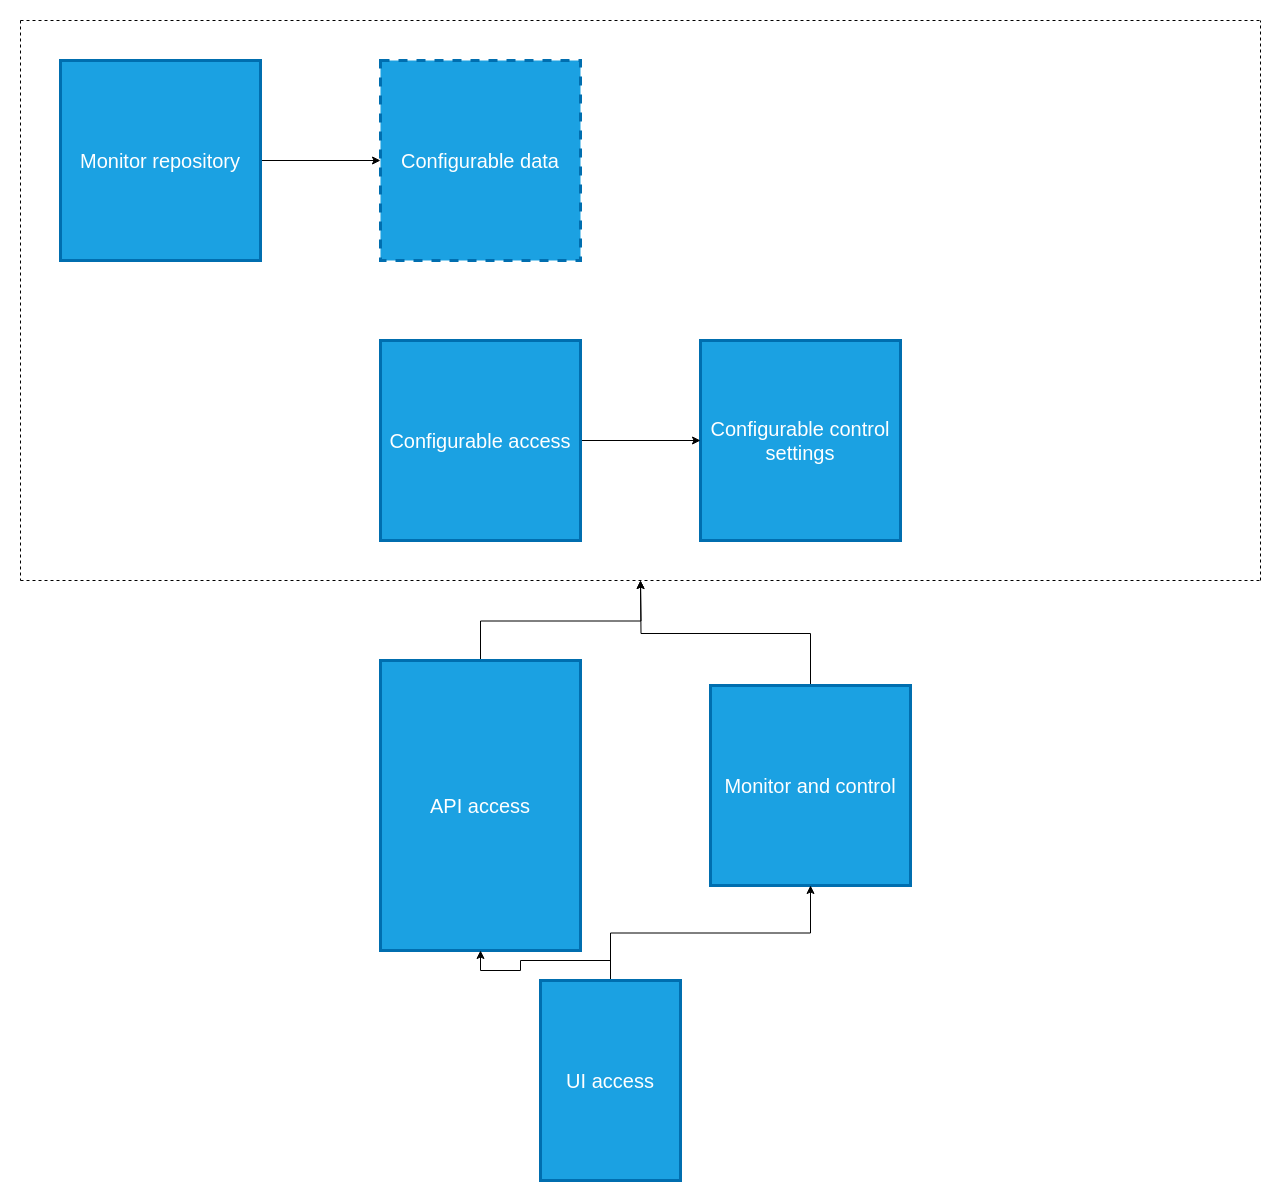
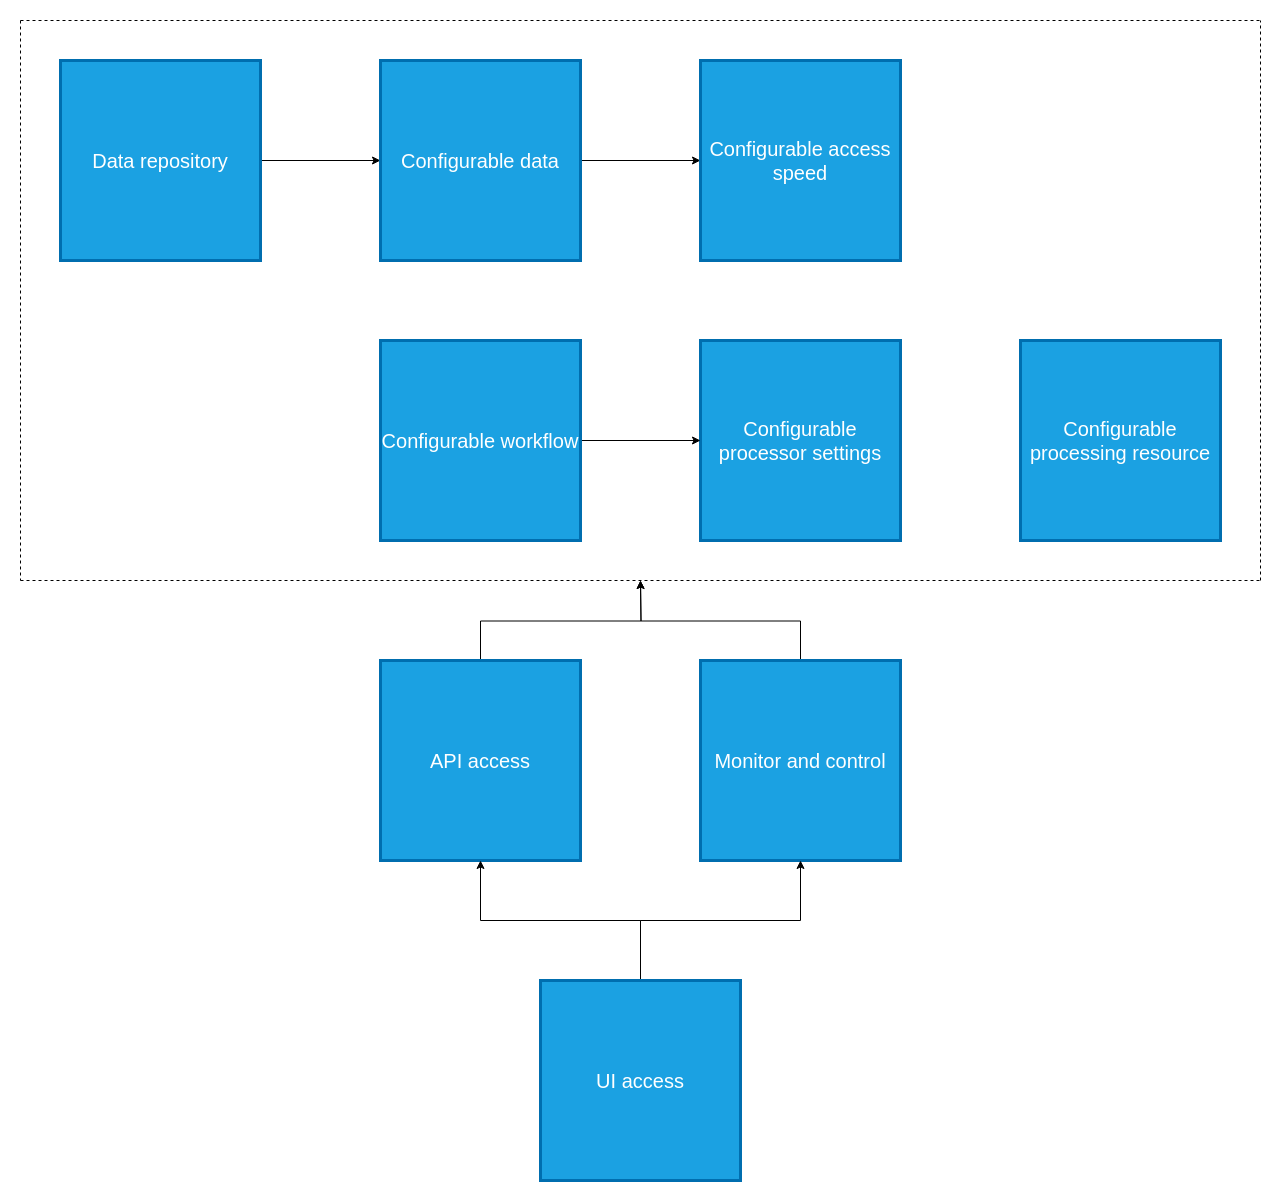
node "Monitor repository": label "Monitor repository" -> "Data repository"
node "Configurable data": style dashed -> solid
edge "Configurable data" -> "Configurable access speed": added
node "Configurable access speed": added
node "Configurable access": label "Configurable access" -> "Configurable workflow"
node "Configurable control settings": label "Configurable control settings" -> "Configurable processor settings"
node "Configurable processing resource": added
node "Monitor and control": moved (811, 786) -> (801, 761)
node "API access": size 200x290 -> 200x200
node "UI access": size 140x200 -> 200x200
